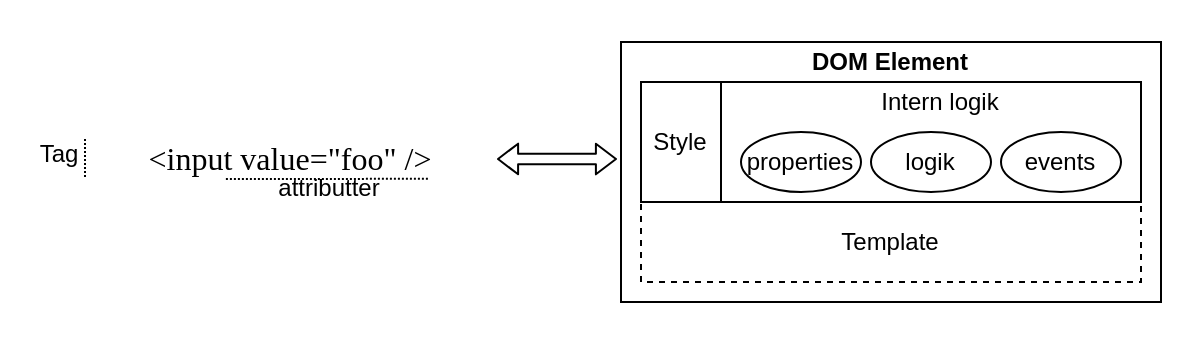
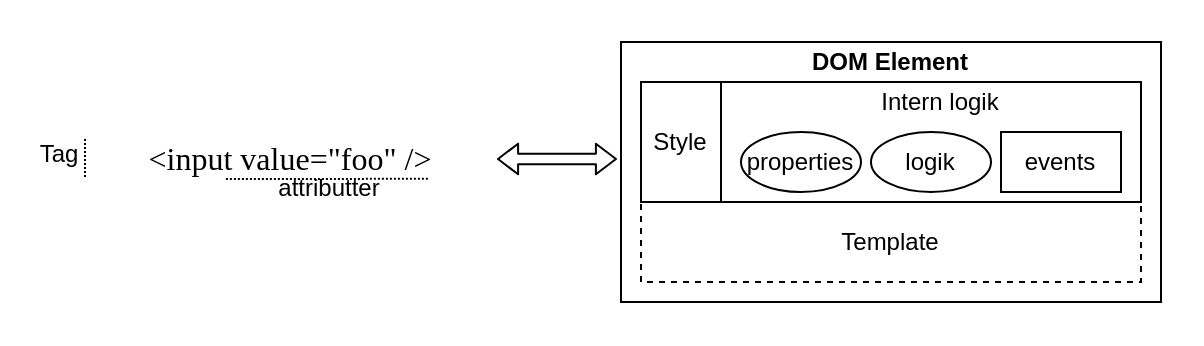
node "events": shape ellipse -> rectangle
